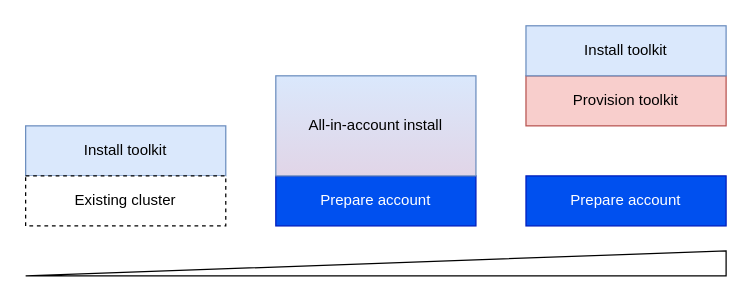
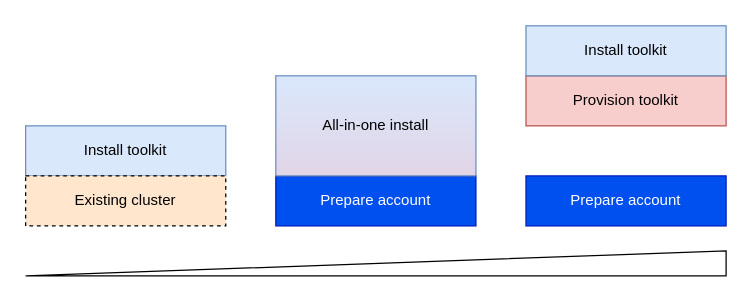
node "All-in-account install": label "All-in-account install" -> "All-in-one install"
node "Existing cluster": fillcolor #ffffff -> #ffe6cc
